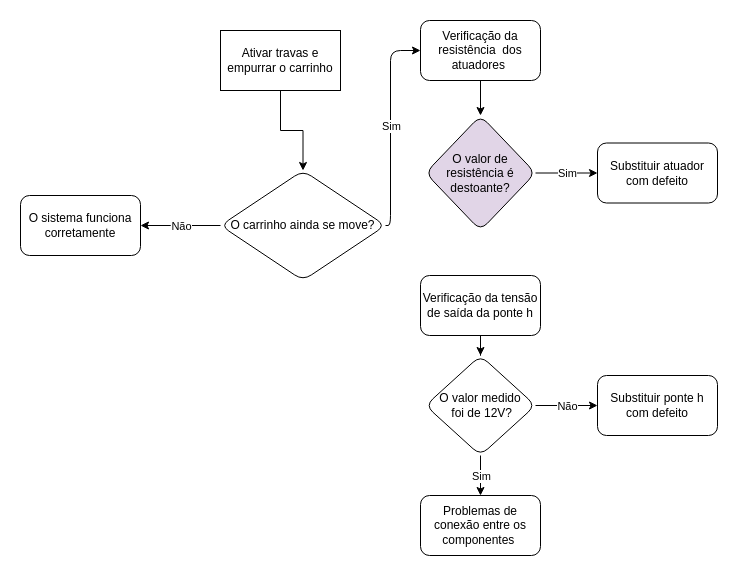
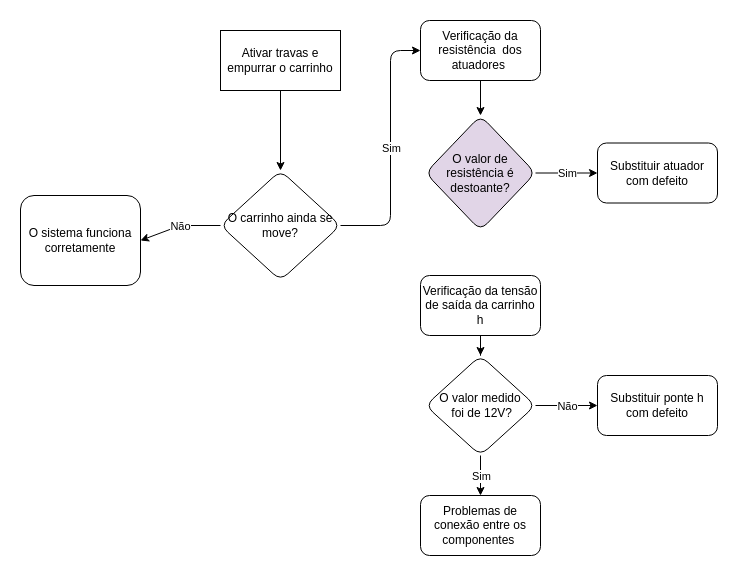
node "O sistema funciona corretamente": size 120x60 -> 120x90
node "O carrinho ainda se move?": size 165x110 -> 120x110
node "Verificação da tensão de saída da ponte h": label "Verificação da tensão de saída da ponte h" -> "Verificação da tensão de saída da carrinho h"
